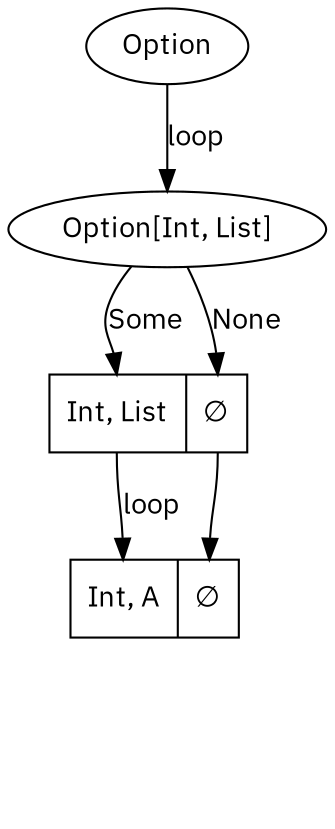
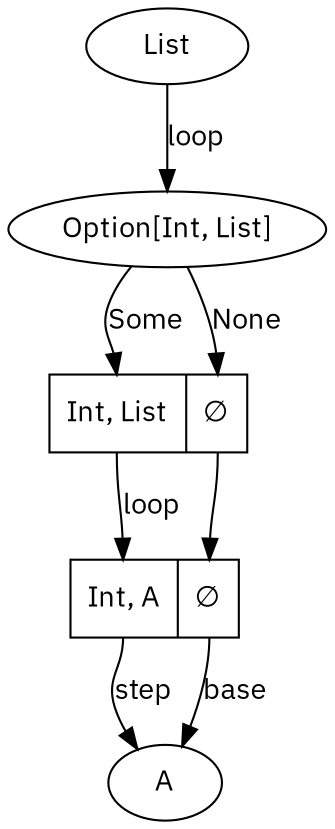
node "Option": label "Option" -> "List"
node "A": added
